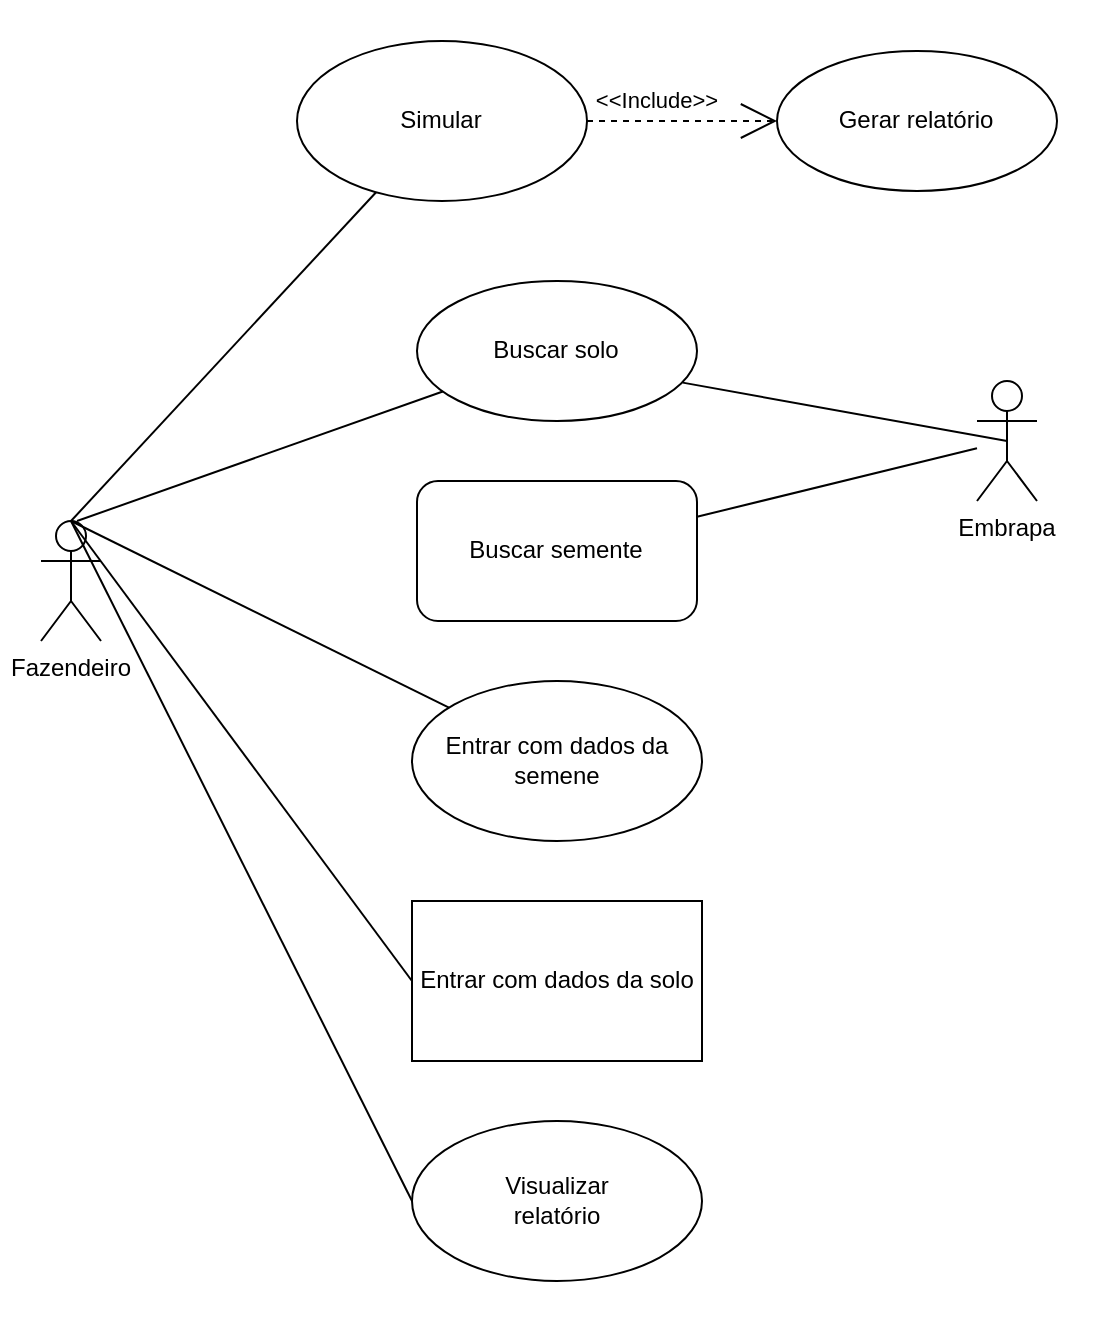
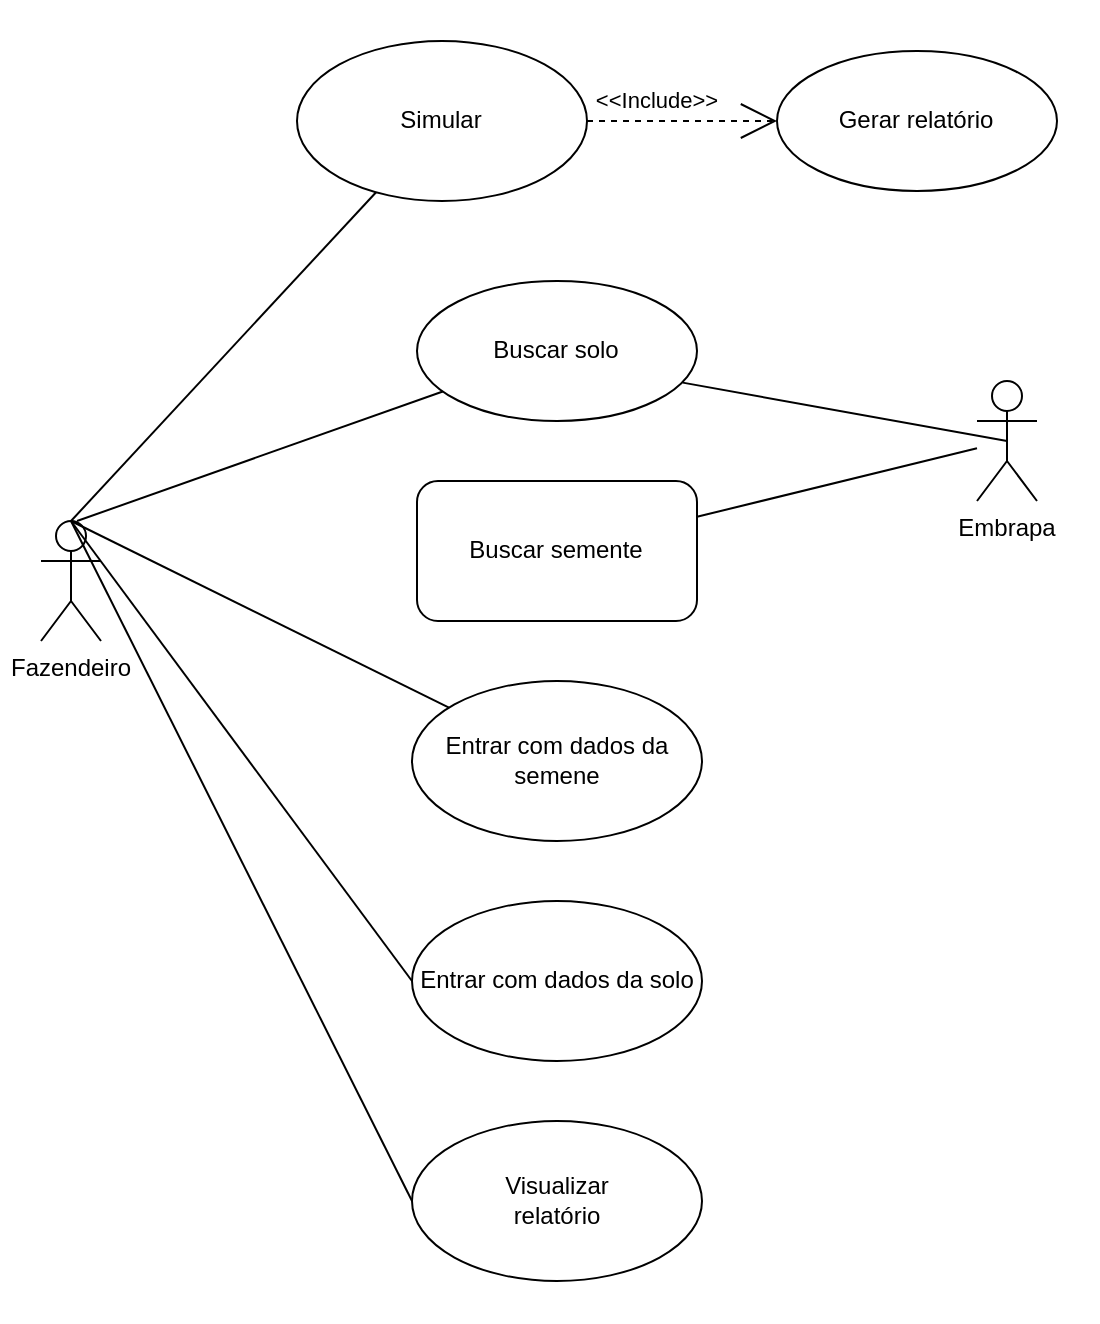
node "Entrar com dados da solo": shape rectangle -> ellipse
